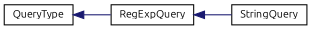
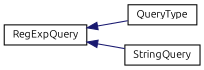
edge "RegExpQuery" -> "QueryType": reversed
